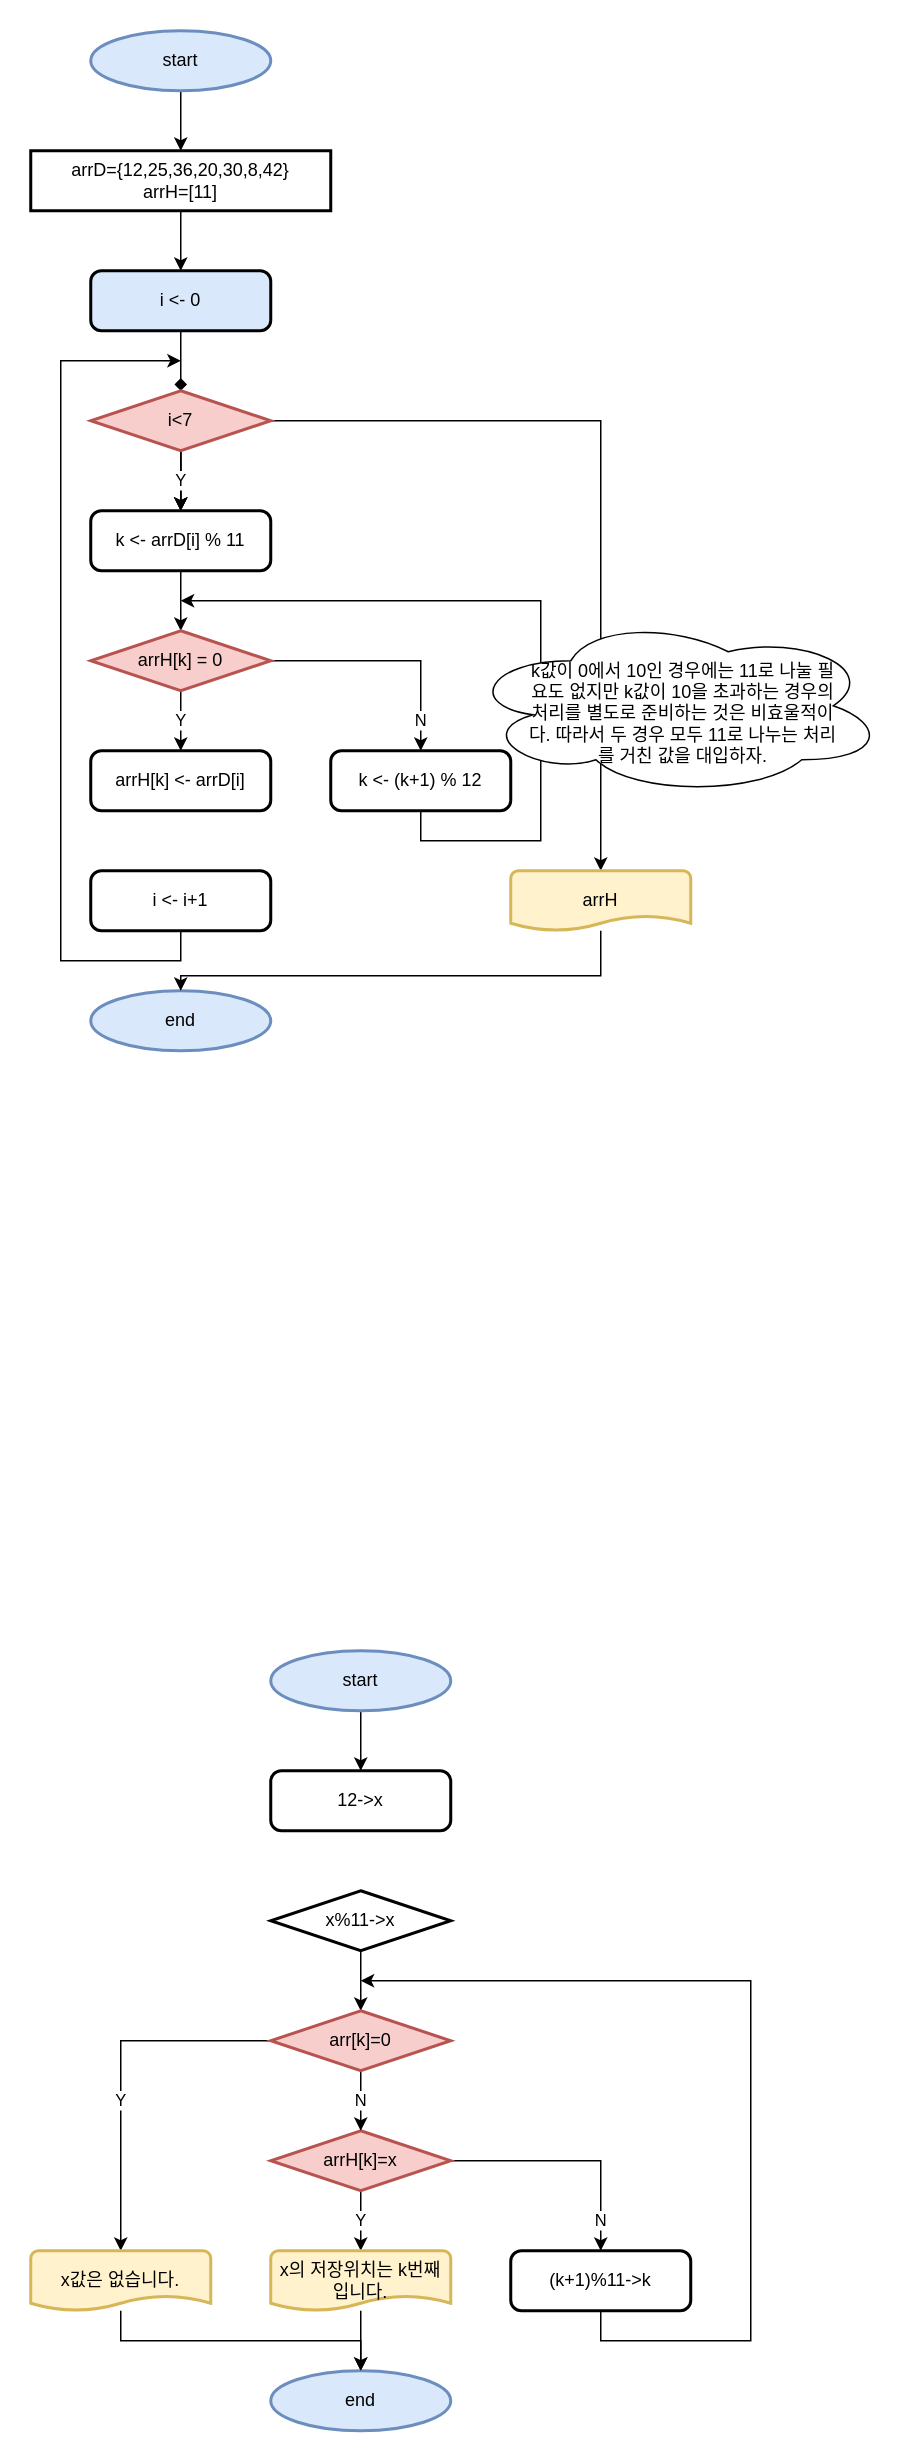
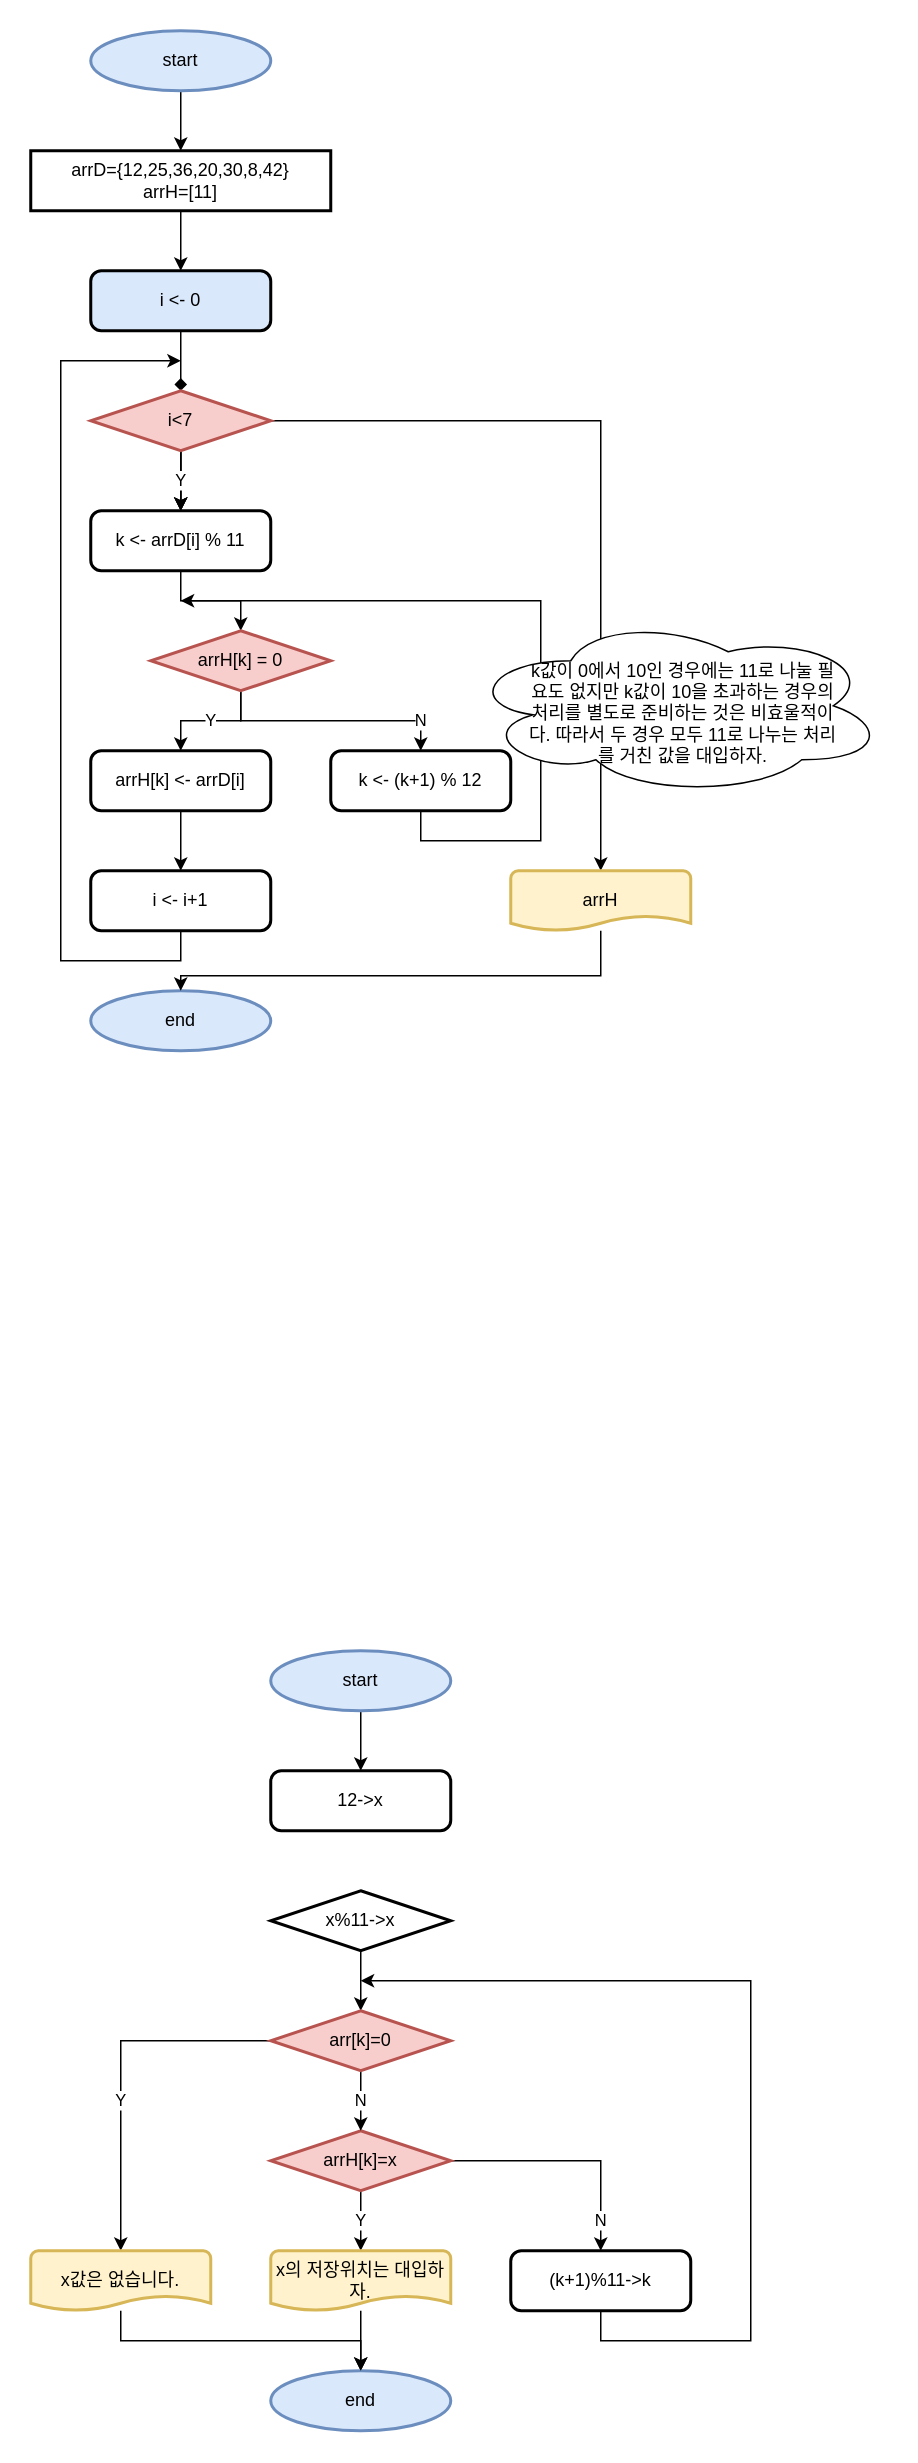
node "arrH[k] = 0": moved (181, 661) -> (241, 661)
edge "arrH[k] <- arrD[i]" -> "i <- i+1": added
node "x의 저장위치는 k번째입니다.": label "x의 저장위치는 k번째입니다." -> "x의 저장위치는 대입하자."
